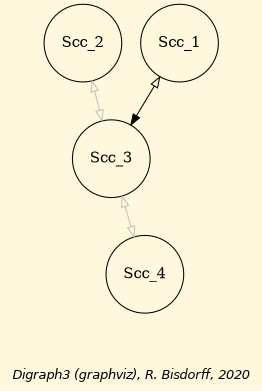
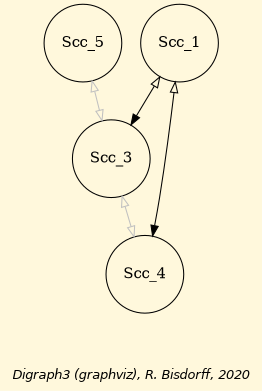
node "Scc_2": label "Scc_2" -> "Scc_5"
edge "Scc_1" -- "Scc_4": added
